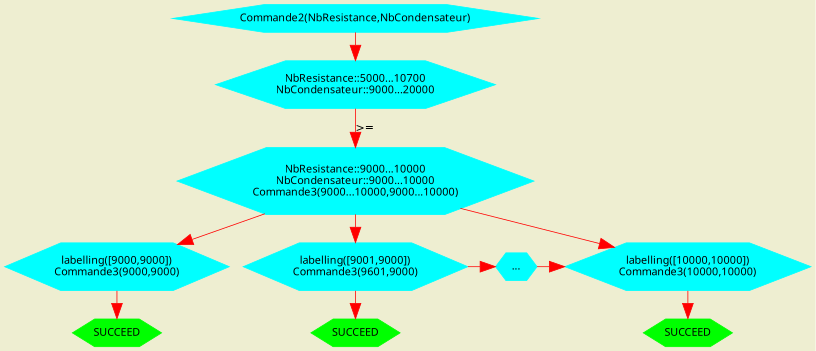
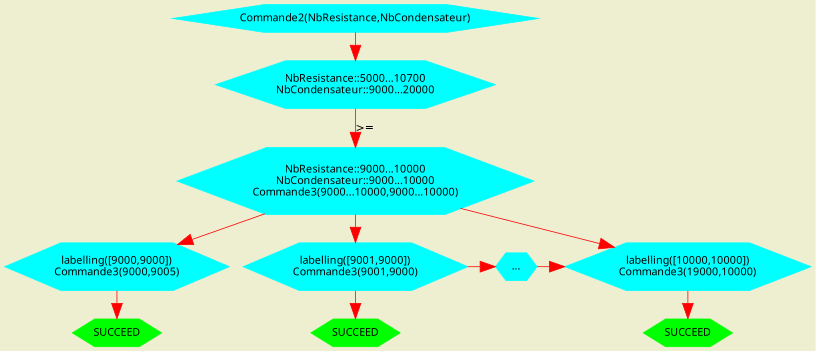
node "labelling([9000,9000]) Commande3(9000,9000)": label "labelling([9000,9000]) Commande3(9000,9000)" -> "labelling([9000,9000]) Commande3(9000,9005)"
node "labelling([9001,9000]) Commande3(9601,9000)": label "labelling([9001,9000]) Commande3(9601,9000)" -> "labelling([9001,9000]) Commande3(9001,9000)"
node "labelling([10000,10000]) Commande3(10000,10000)": label "labelling([10000,10000]) Commande3(10000,10000)" -> "labelling([10000,10000]) Commande3(19000,10000)"
